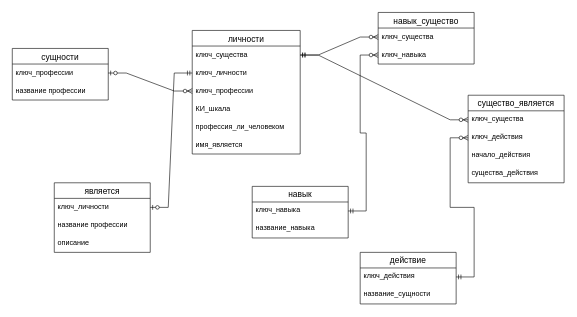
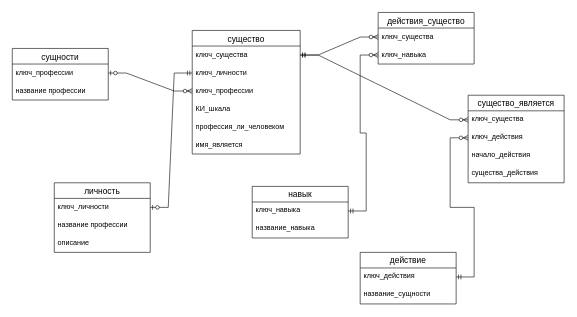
node "навык_существо": label "навык_существо" -> "действия_существо"
node "личности": label "личности" -> "существо"
node "является": label "является" -> "личность"
